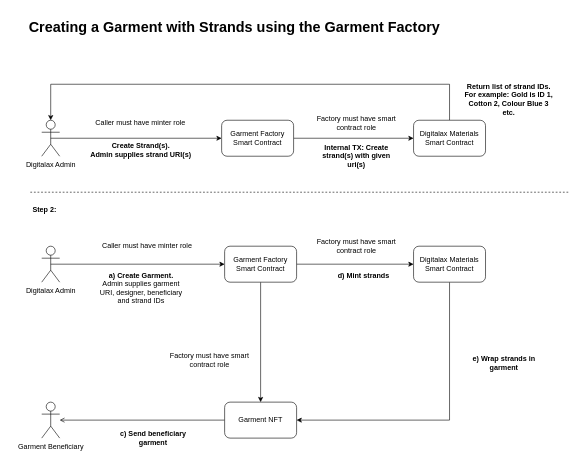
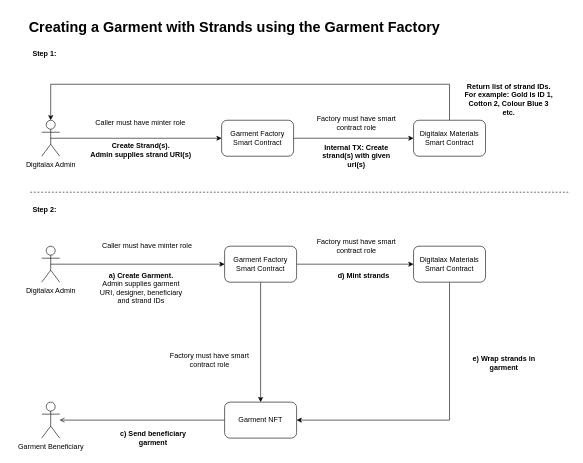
node "Step 1:": added
